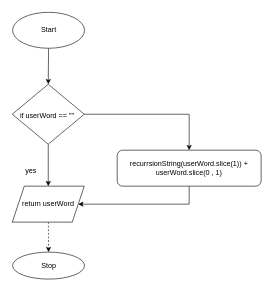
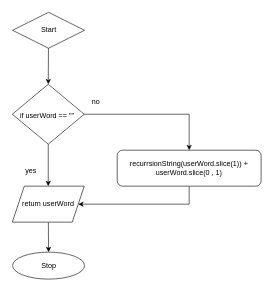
node "Start": shape ellipse -> diamond
node "no": added
edge "return userWord" -> "Stop": style dashed -> solid
